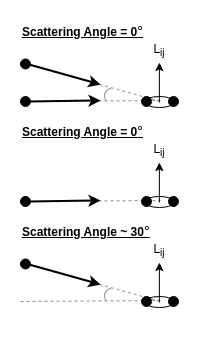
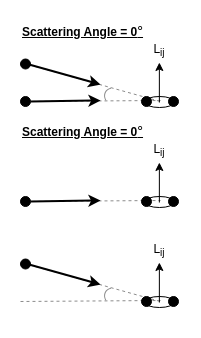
node "Scattering Angle ~ 30°": removed
